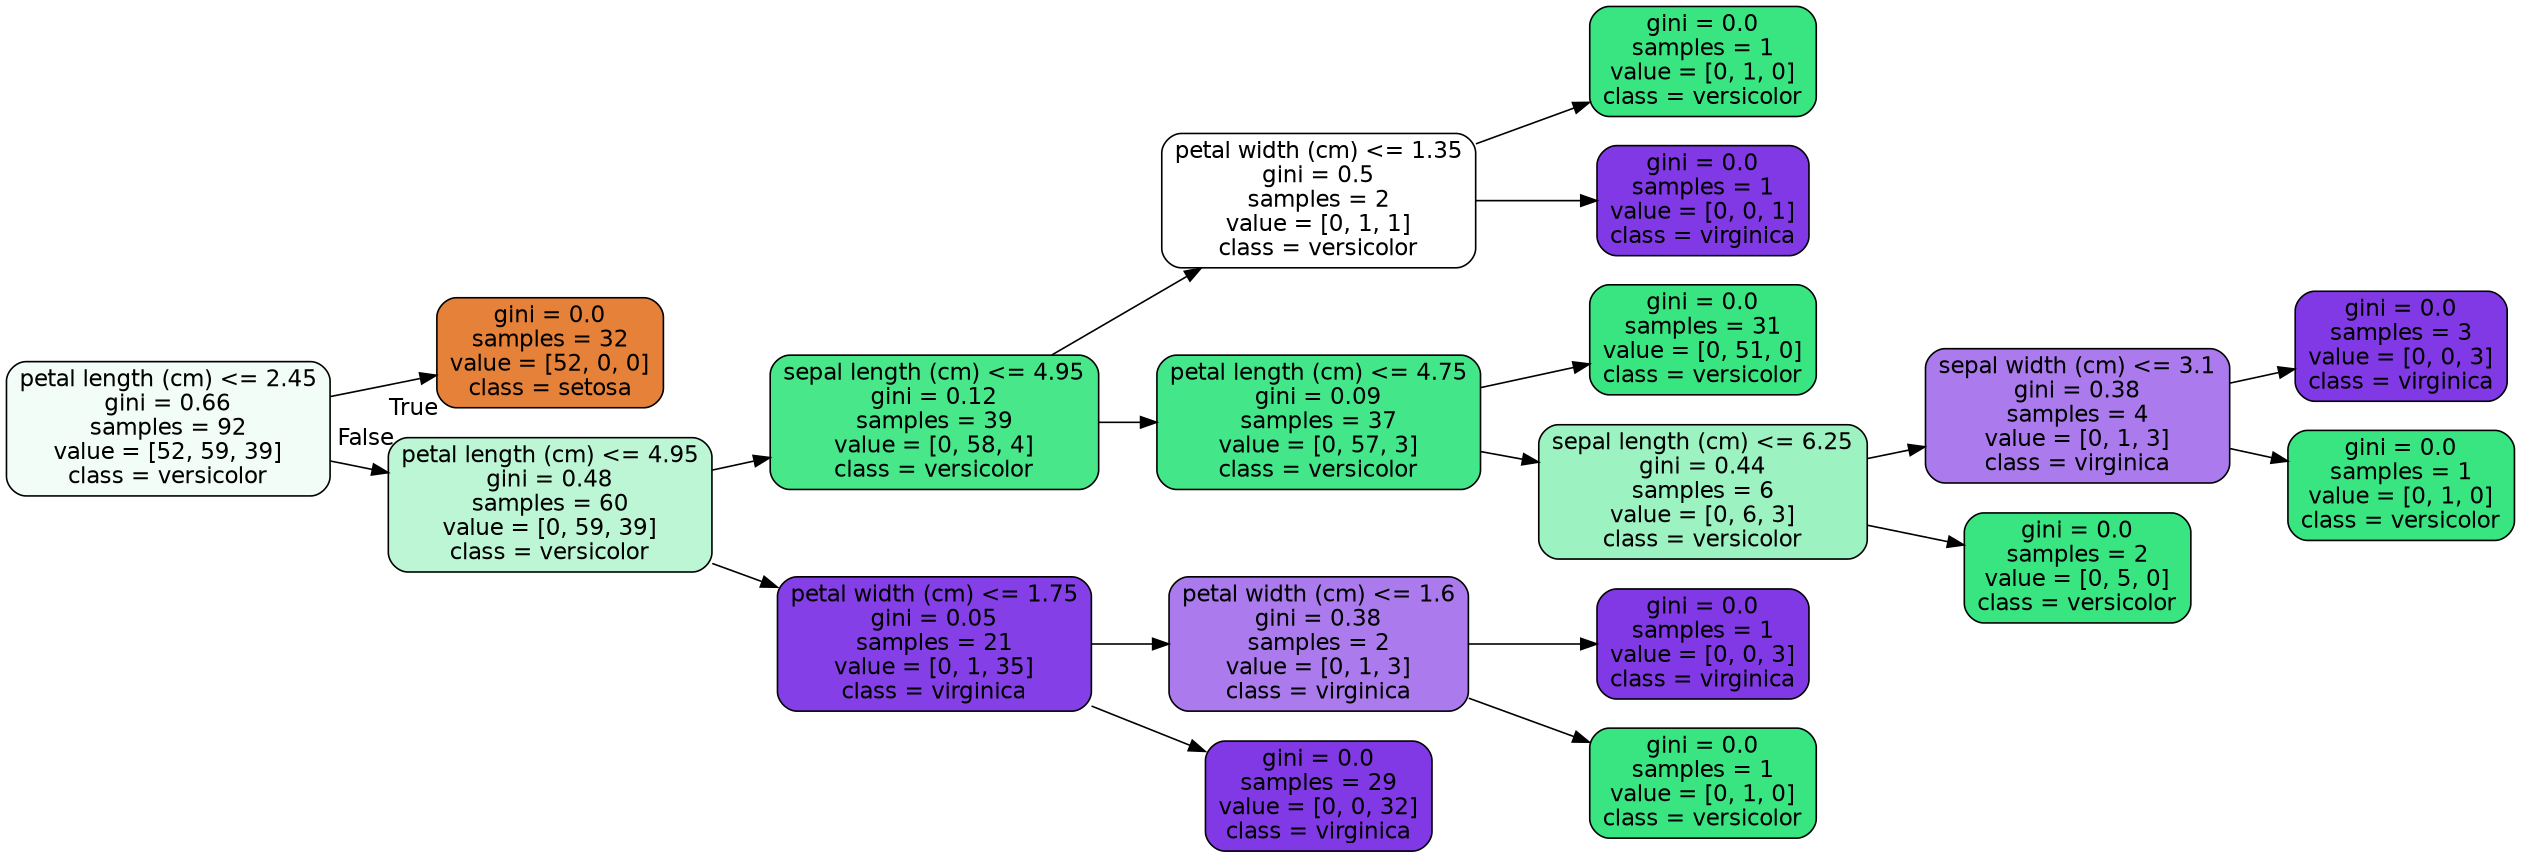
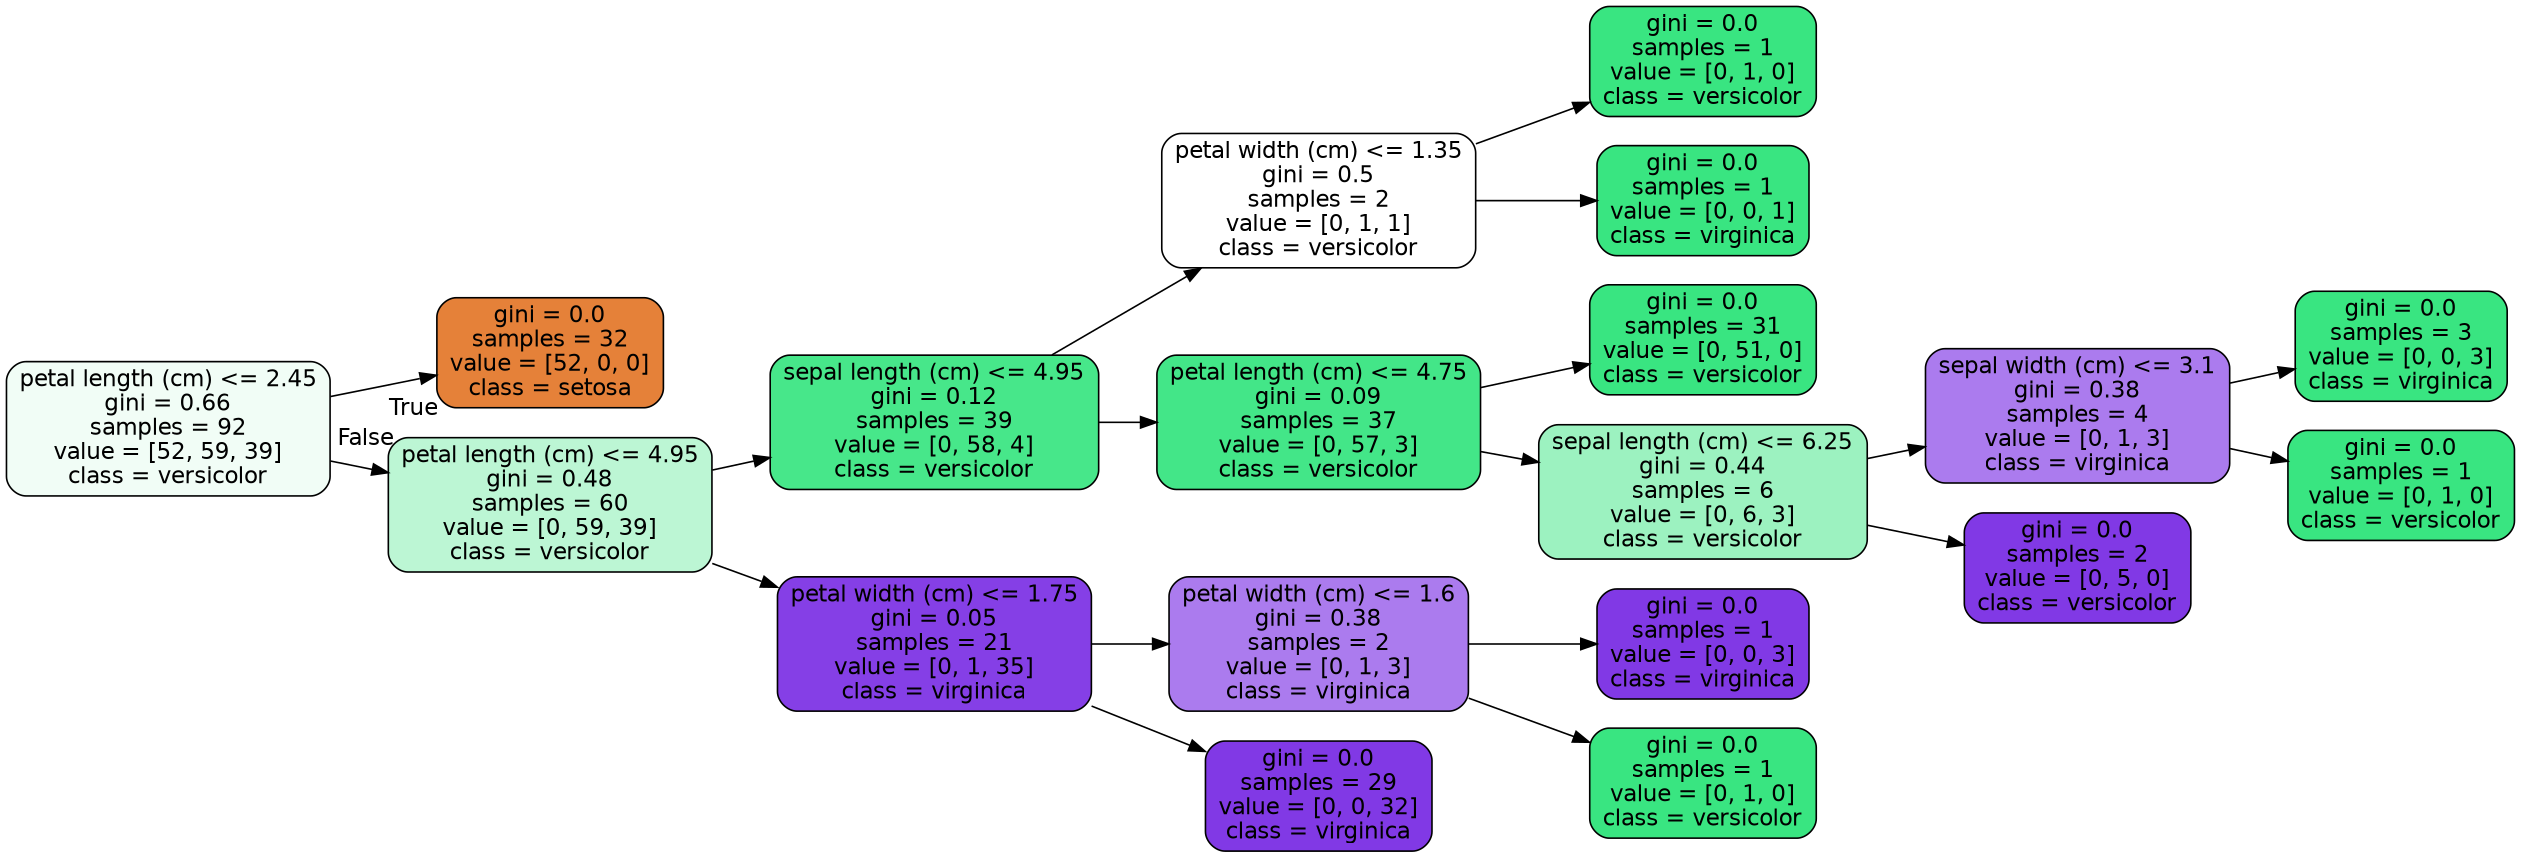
node "gini = 0.0 samples = 1 value = [0, 0, 1] class = virginica": fillcolor #8139e5 -> #39e581
node "gini = 0.0 samples = 3 value = [0, 0, 3] class = virginica": fillcolor #8139e5 -> #39e581
node "gini = 0.0 samples = 2 value = [0, 5, 0] class = versicolor": fillcolor #39e581 -> #8139e5
